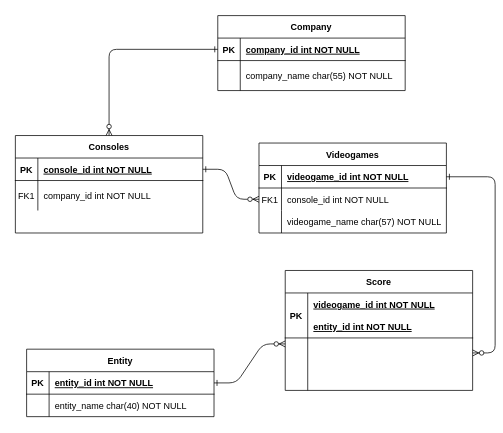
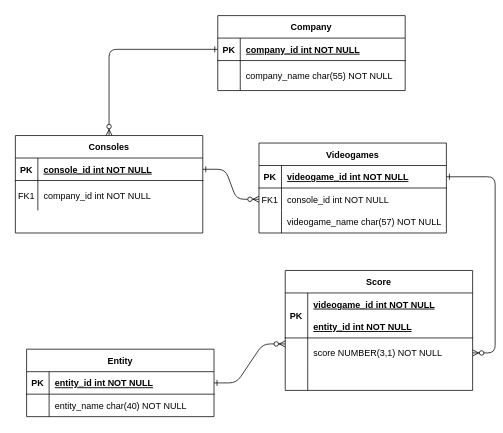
node "score NUMBER(3,1) NOT NULL": added
